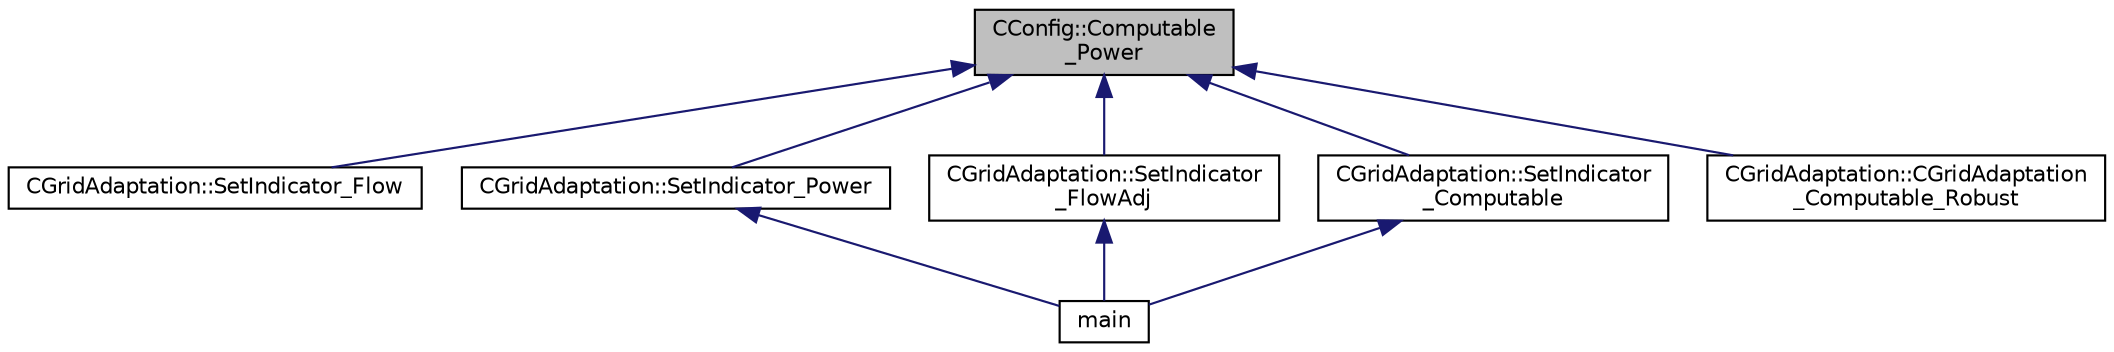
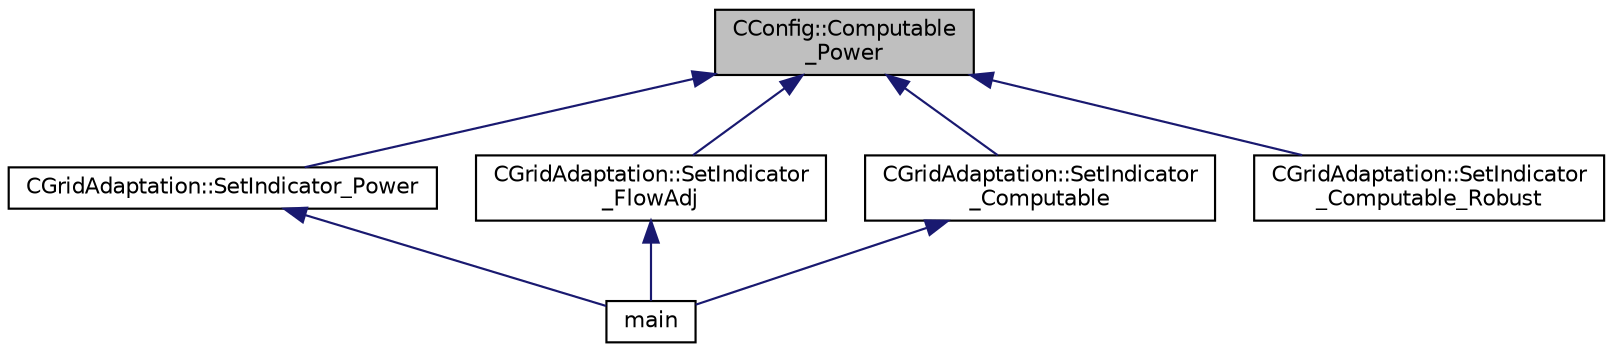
node "CGridAdaptation::SetIndicator_Flow": removed
node "CGridAdaptation::CGridAdaptation _Computable_Robust": label "CGridAdaptation::CGridAdaptation _Computable_Robust" -> "CGridAdaptation::SetIndicator _Computable_Robust"
